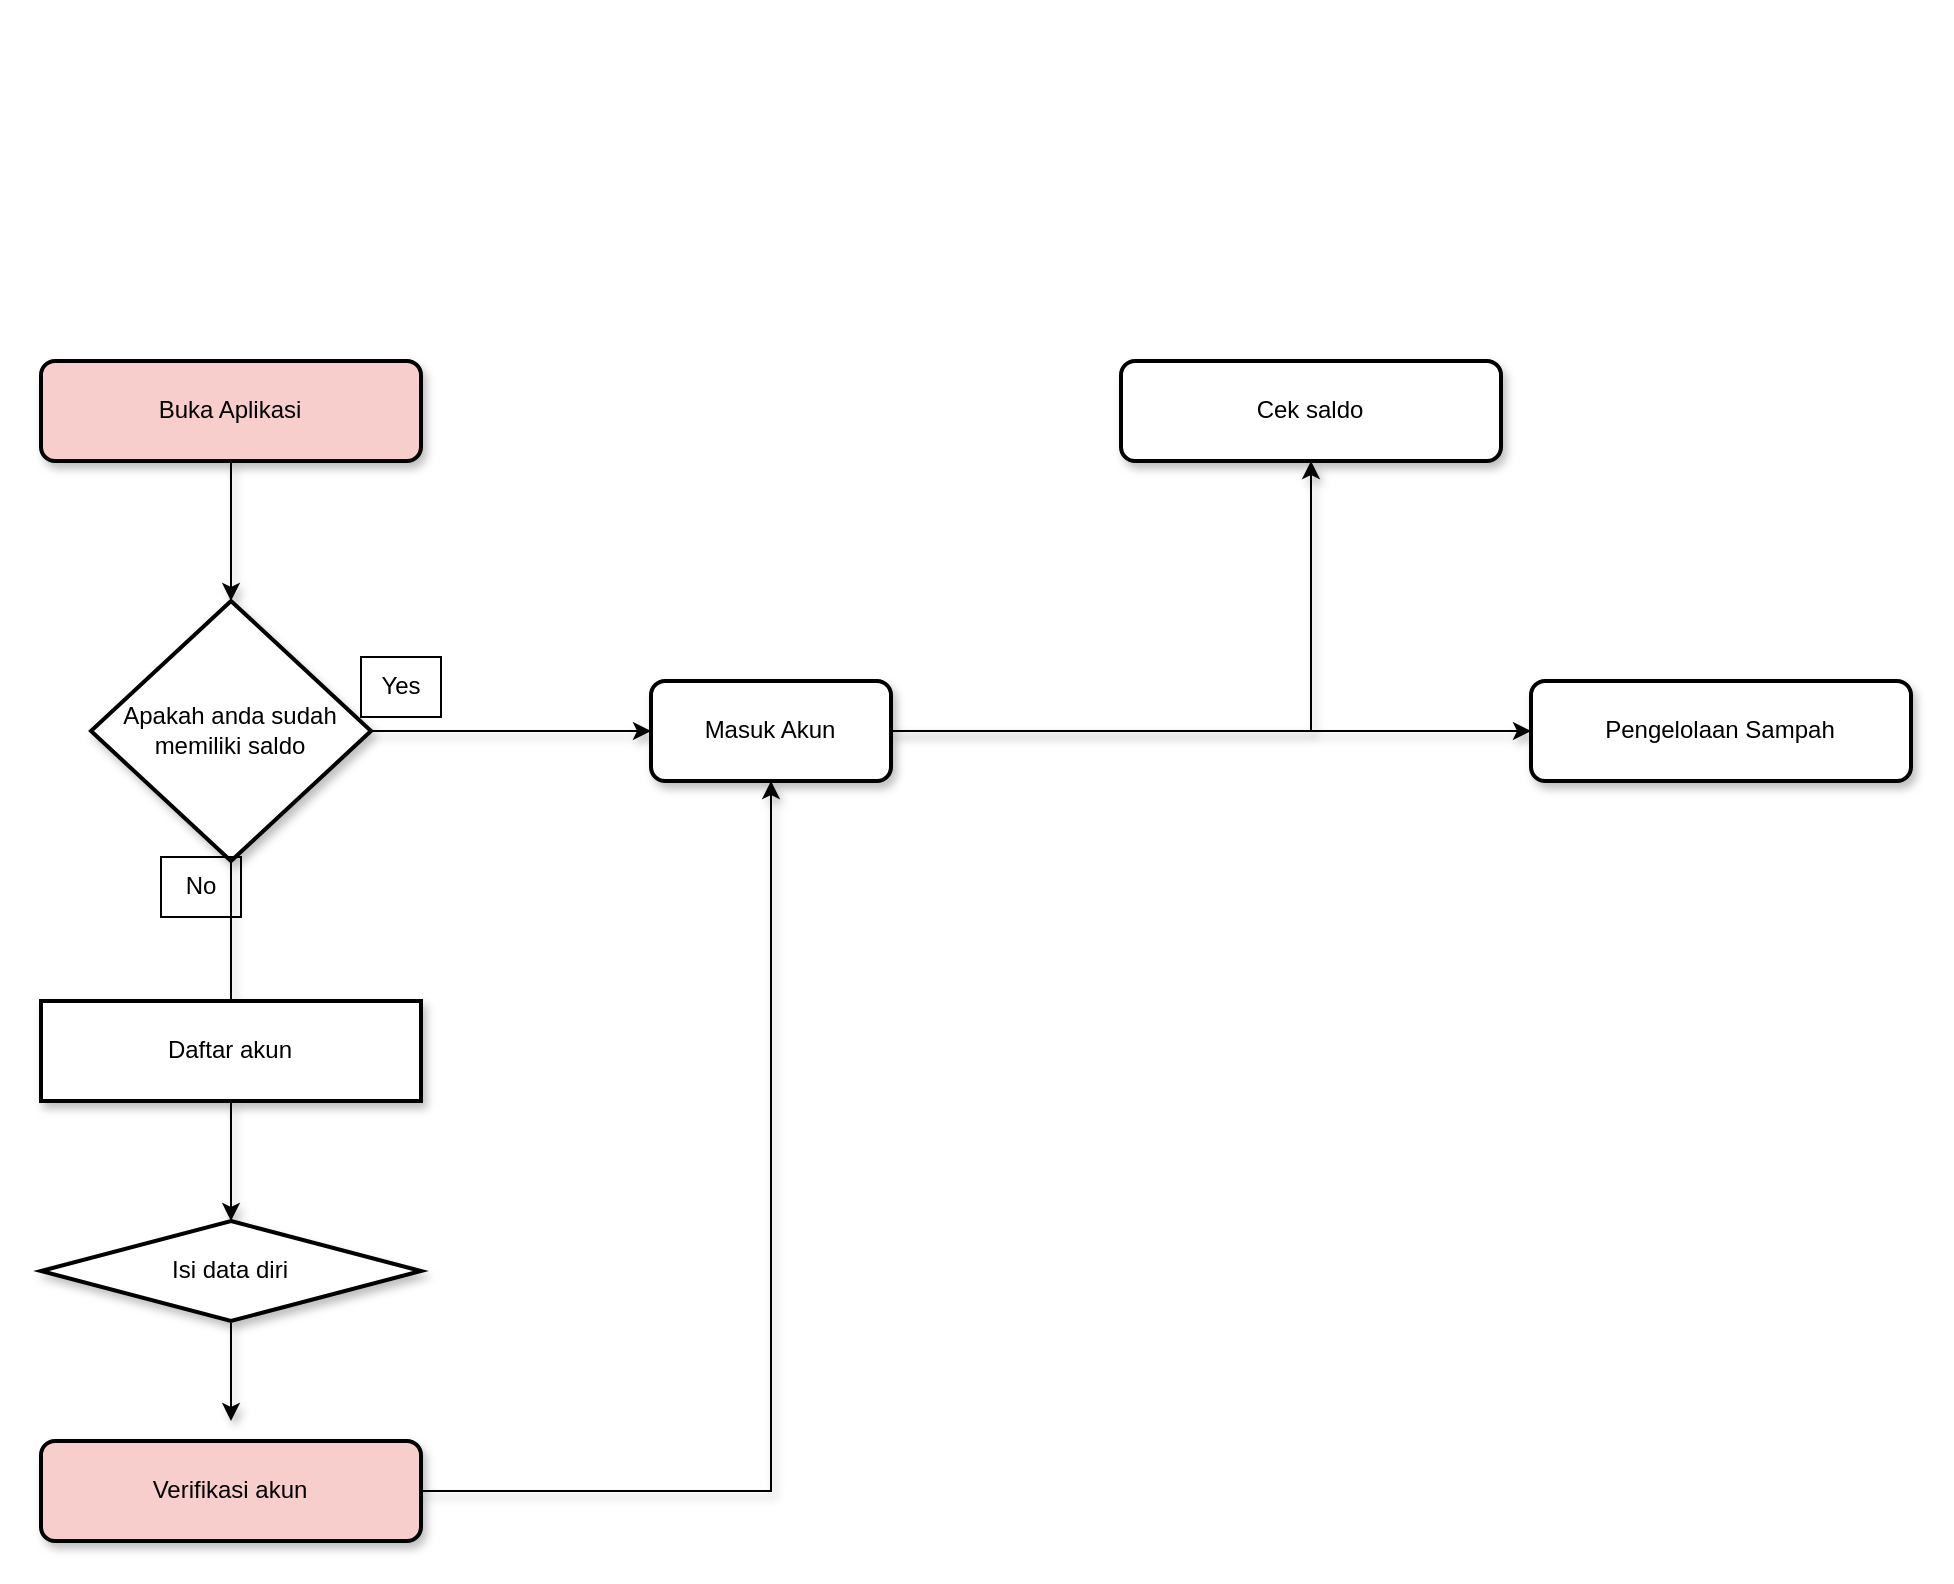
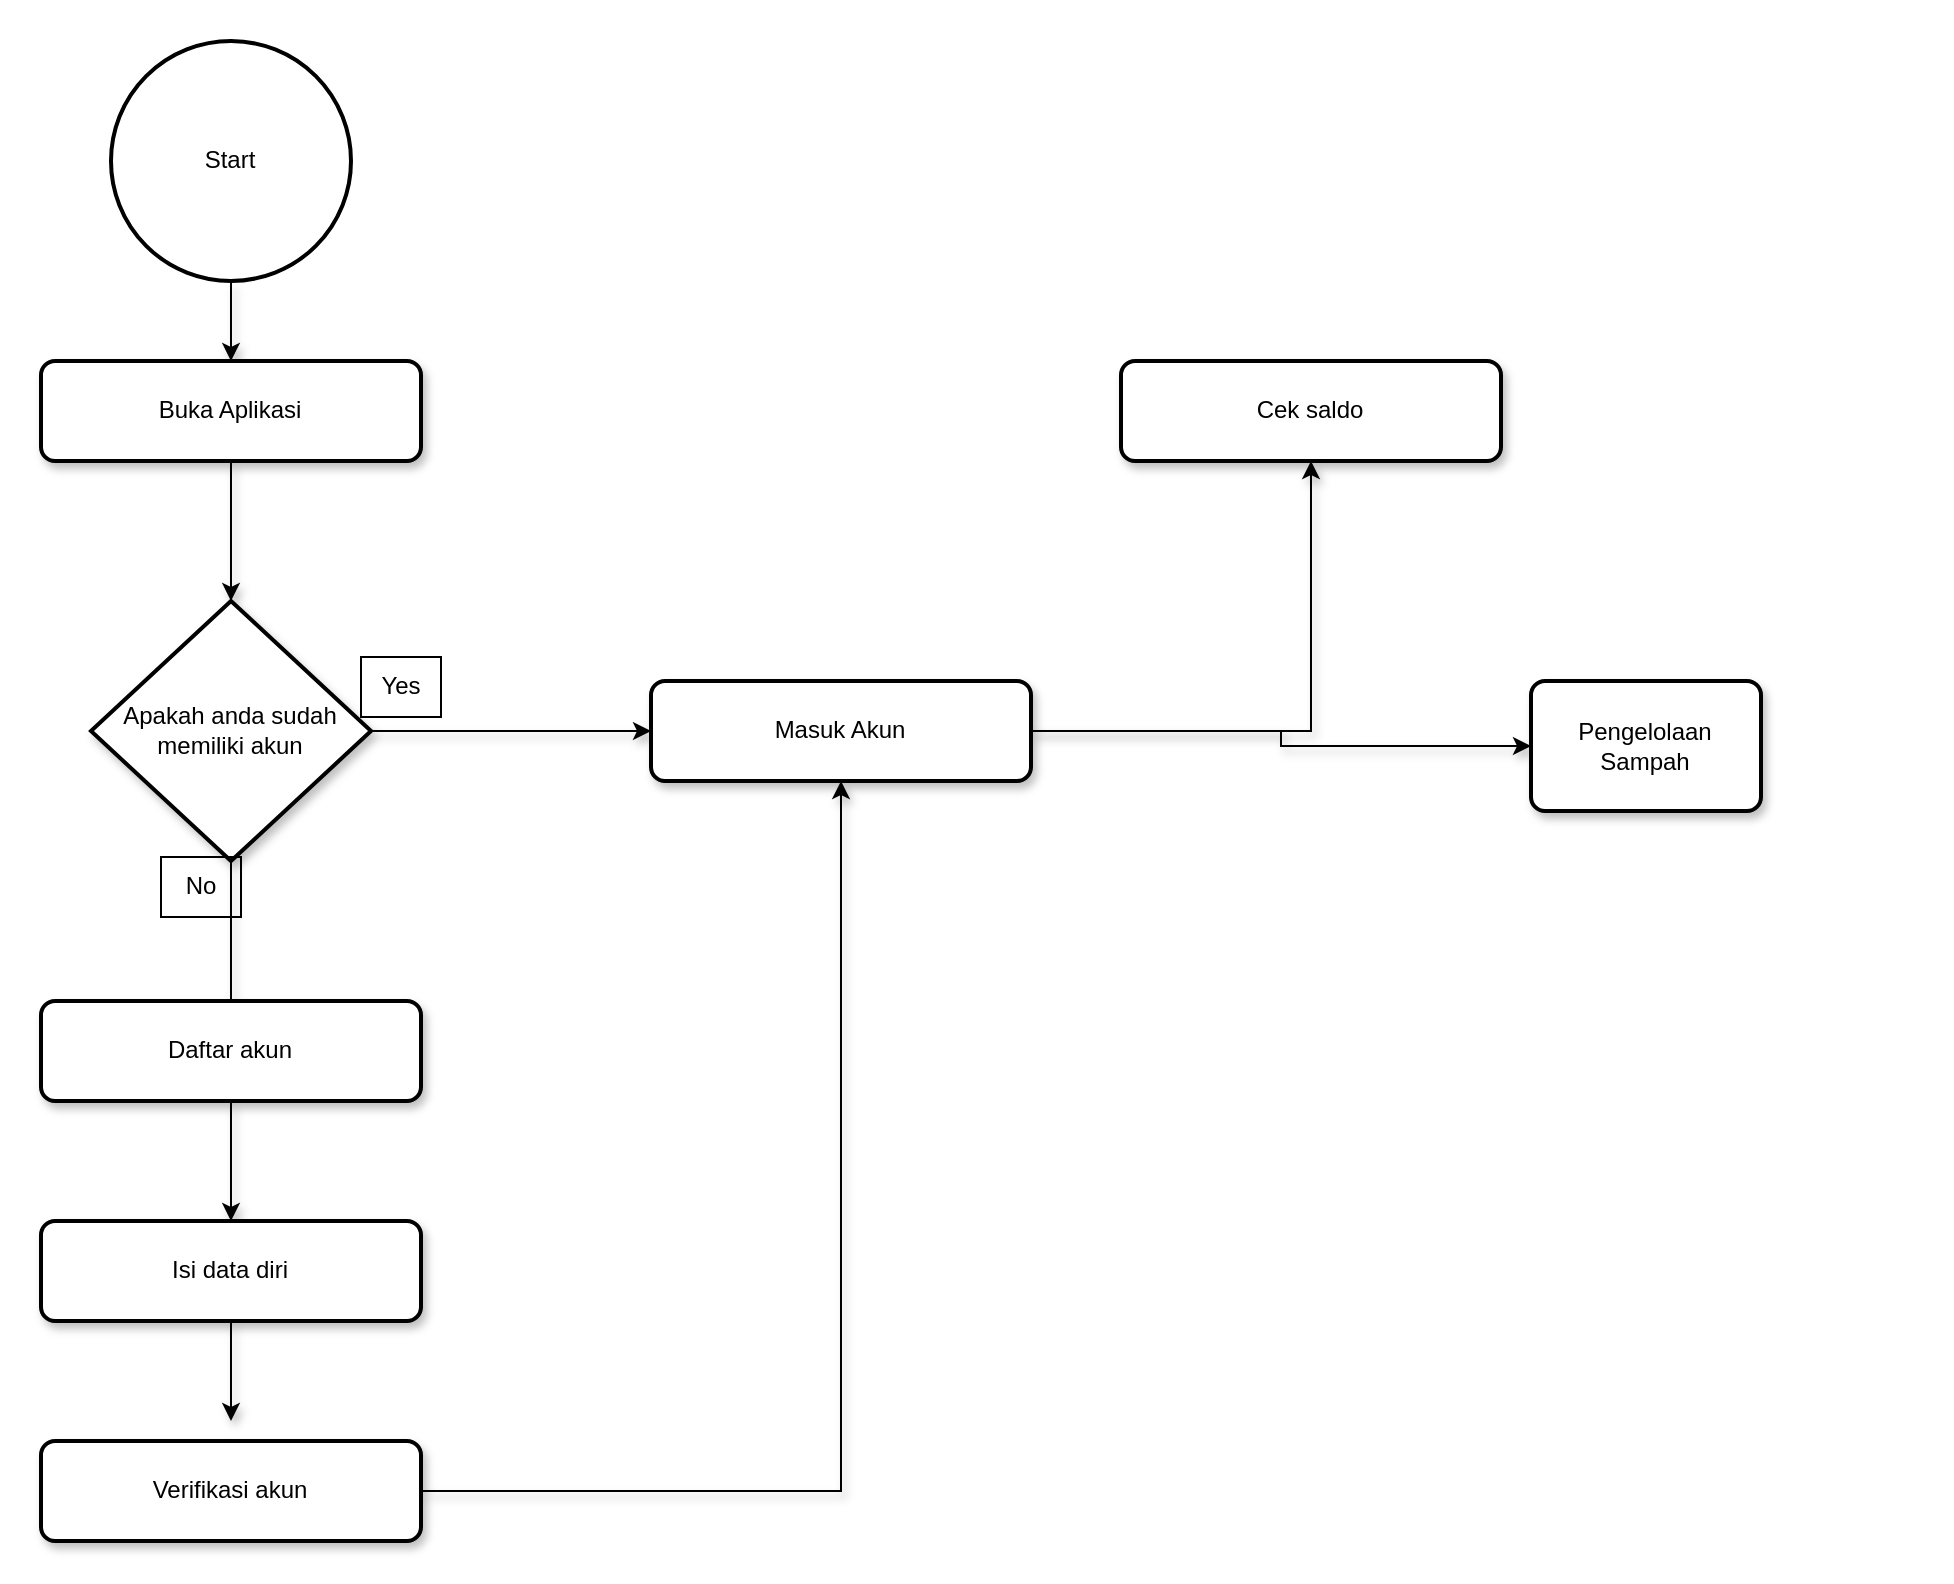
node "Start": added
edge "Start" -> "Buka Aplikasi": added
node "Buka Aplikasi": fillcolor #f8cecc -> #ffffff
node "Apakah anda sudah memiliki saldo": label "Apakah anda sudah memiliki saldo" -> "Apakah anda sudah memiliki akun"
node "Masuk Akun": size 240x100 -> 380x100
node "Pengelolaan Sampah": size 380x100 -> 230x130
node "Daftar akun": shape rectangle -> rounded rectangle
node "Isi data diri": shape diamond -> rounded rectangle
node "Verifikasi akun": fillcolor #f8cecc -> #ffffff
